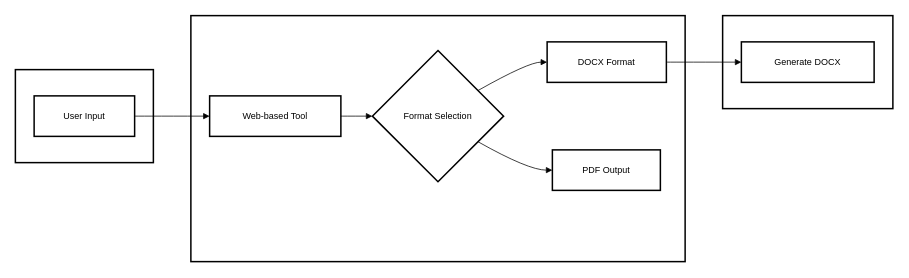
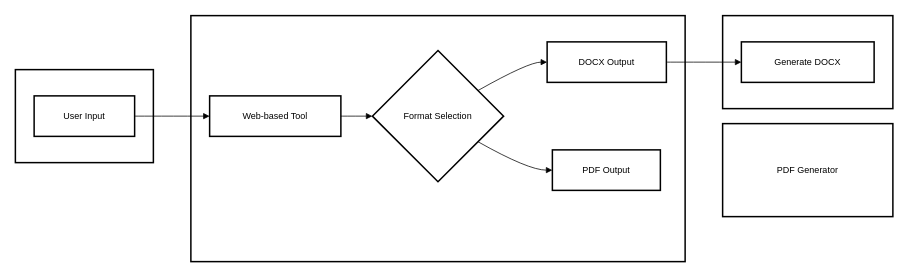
node "DOCX Format": label "DOCX Format" -> "DOCX Output"
node "PDF Generator": added
